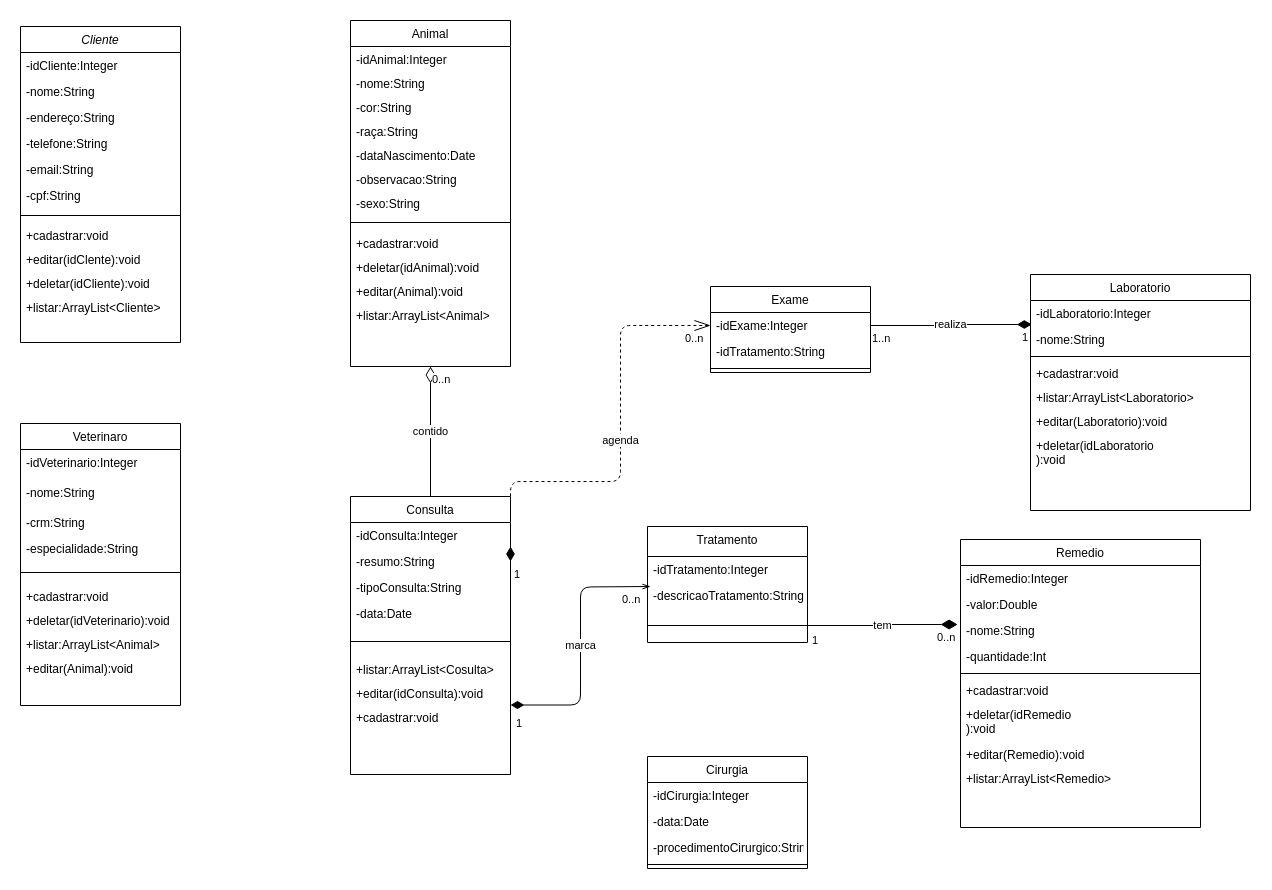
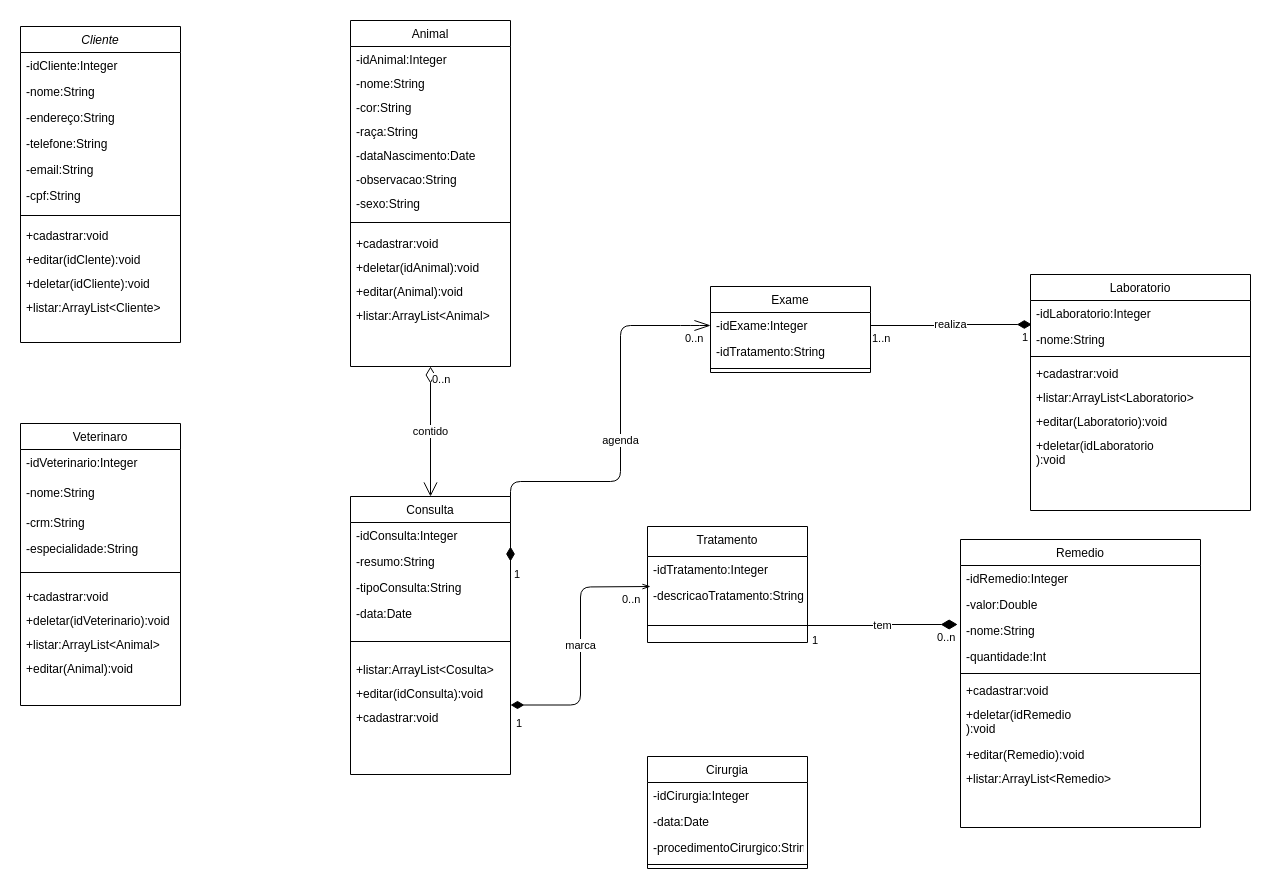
edge "-idExame:Integer" -- "-resumo:String": style dashed -> solid
edge "Consulta" -> "Animal": arrowhead none -> open
